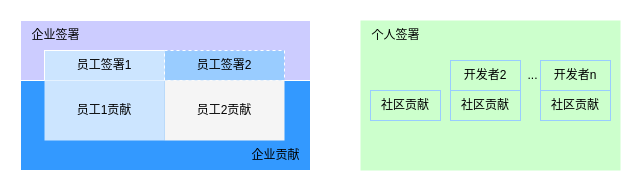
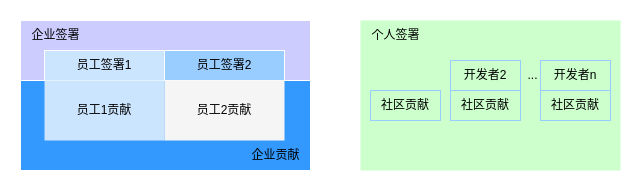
node "员工签署2": style dashed -> solid
